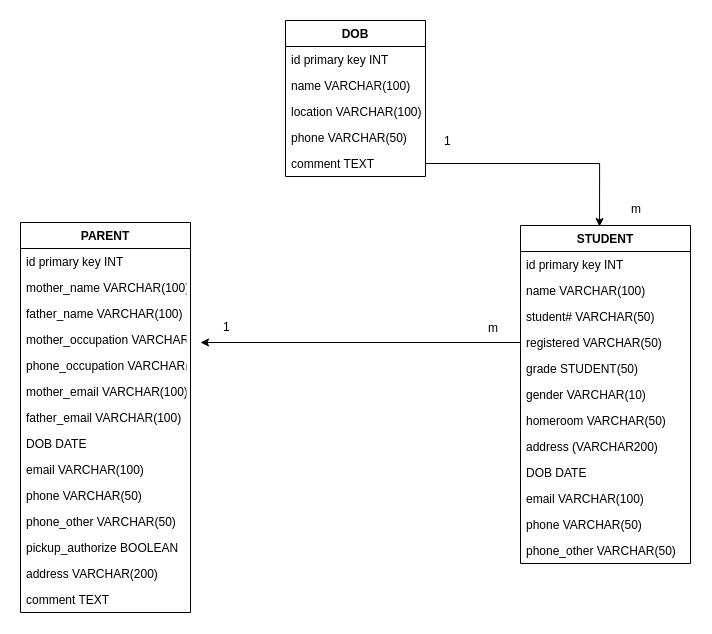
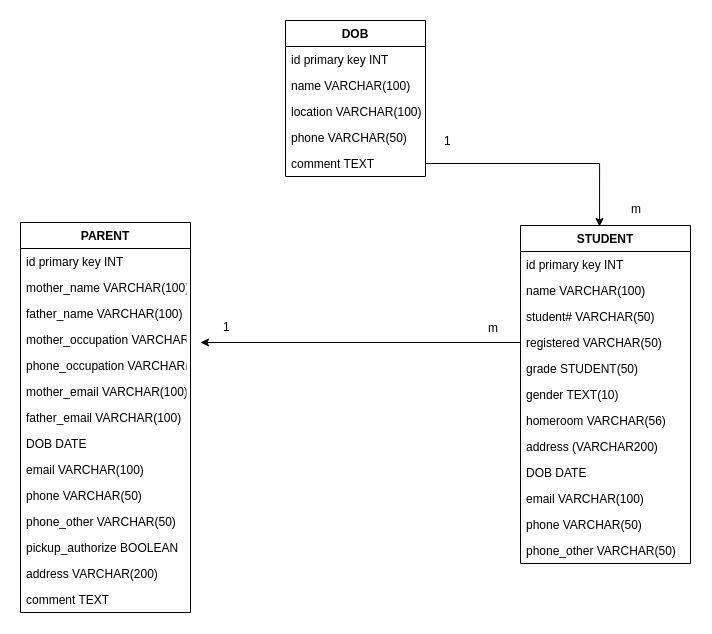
node "gender VARCHAR(10)": label "gender VARCHAR(10)" -> "gender TEXT(10)"
node "homeroom VARCHAR(50)": label "homeroom VARCHAR(50)" -> "homeroom VARCHAR(56)"
